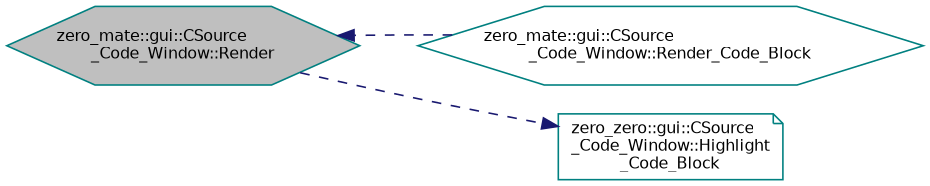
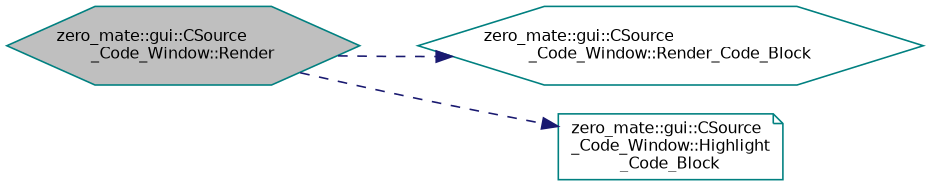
edge "zero_mate::gui::CSource _Code_Window::Render_Code_Block" -> "zero_mate::gui::CSource _Code_Window::Render": reversed
node "zero_zero::gui::CSource _Code_Window::Highlight _Code_Block": label "zero_zero::gui::CSource _Code_Window::Highlight _Code_Block" -> "zero_mate::gui::CSource _Code_Window::Highlight _Code_Block"
